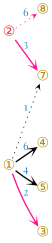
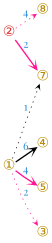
edge "②" -> "⑧": label "6" -> "4"
edge "②" -> "⑦": label "3" -> "2"
edge "①" -> "⑤": color black -> deeppink
edge "①" -> "③": style bold -> dotted
